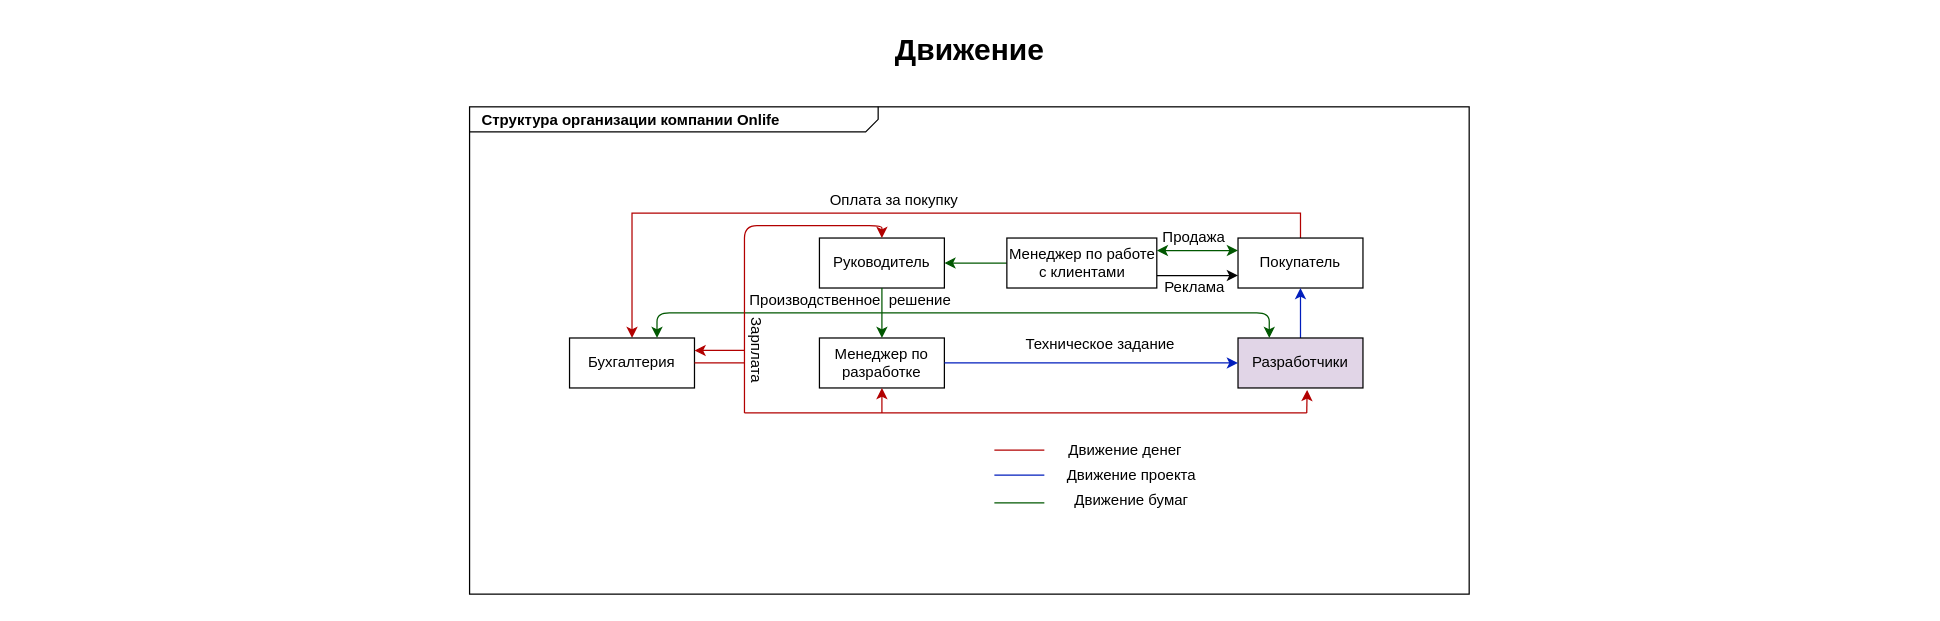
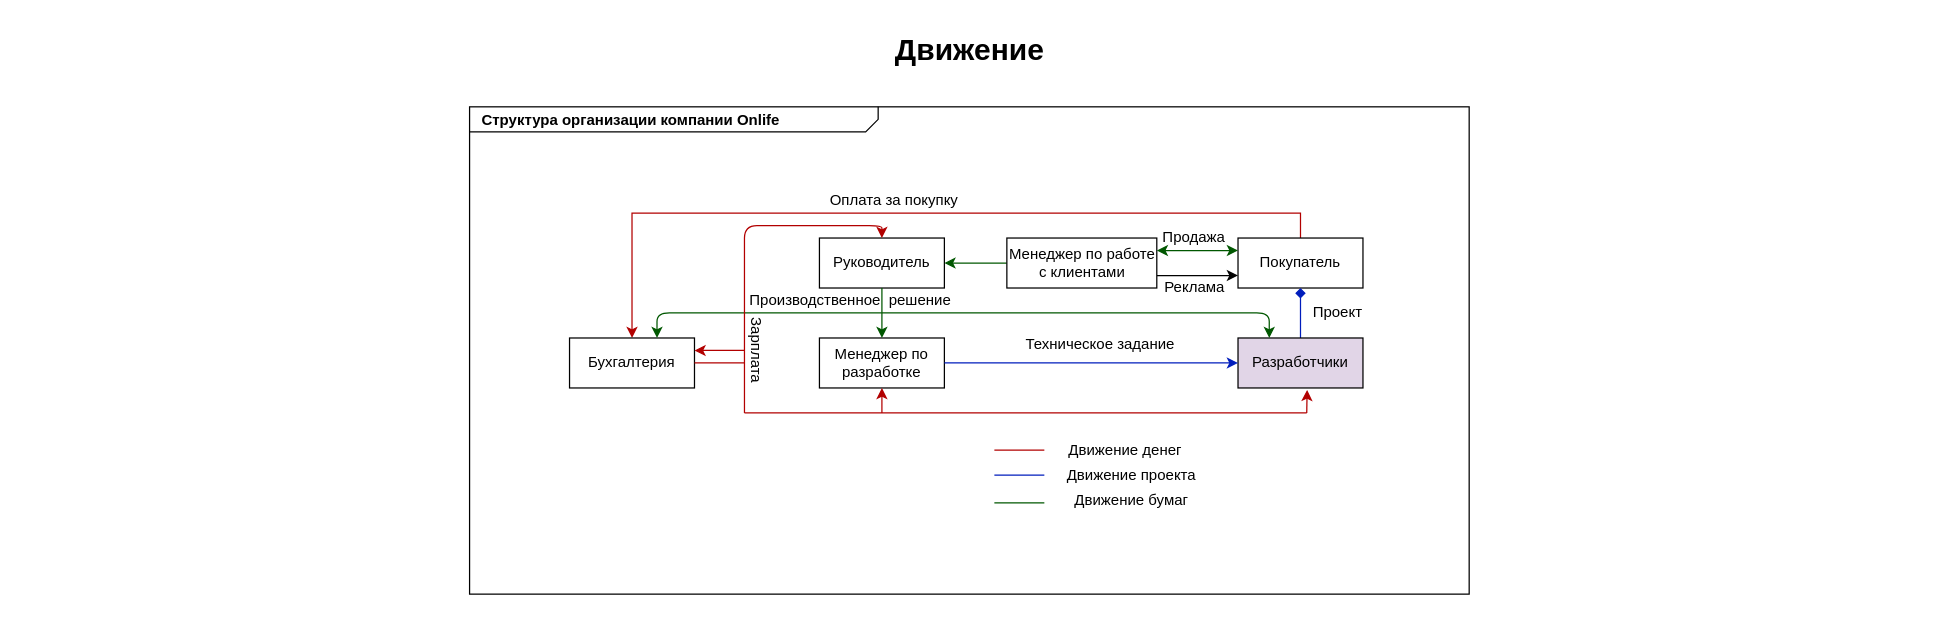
edge "Разработчики" -> "Покупатель": arrowhead classic -> diamond
node "Проект": added
